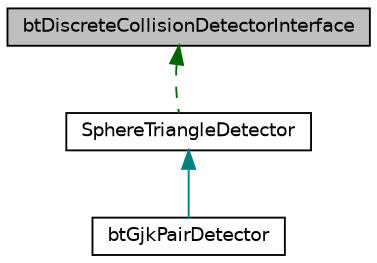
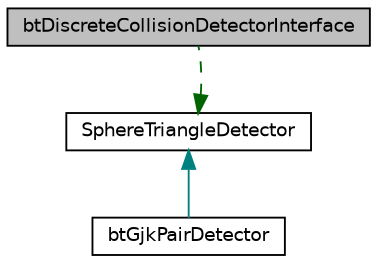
edge "SphereTriangleDetector" -> "btDiscreteCollisionDetectorInterface": reversed
